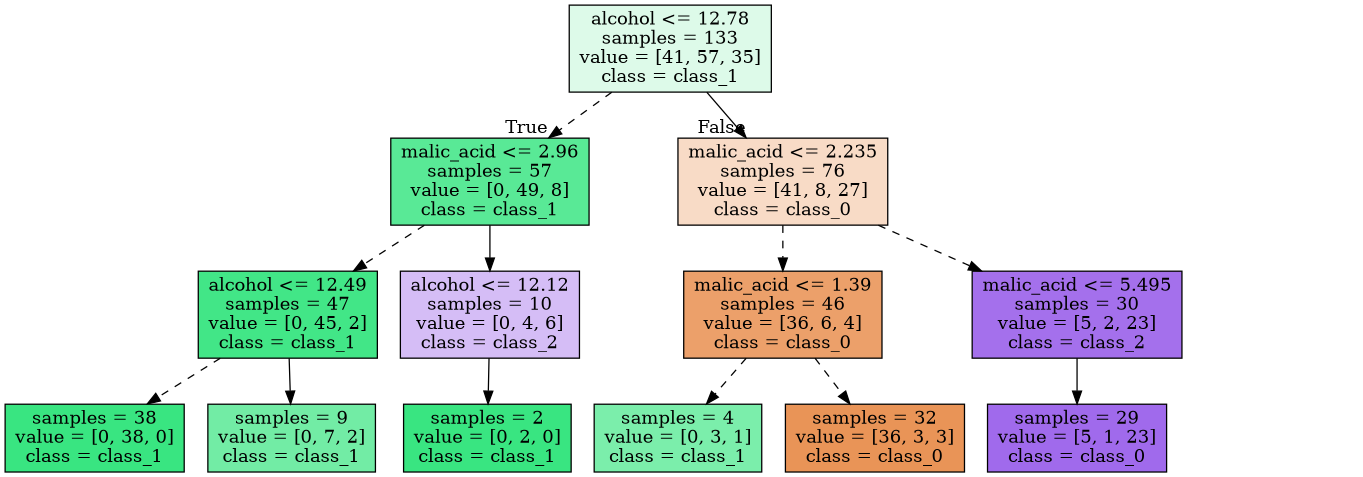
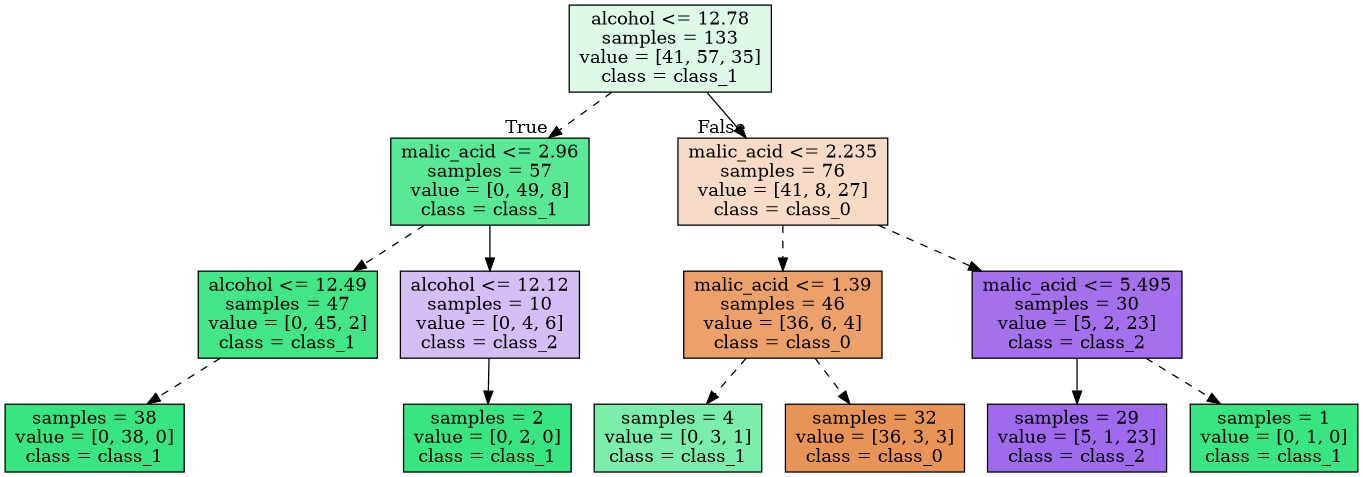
node "samples = 9 value = [0, 7, 2] class = class_1": removed
node "samples = 29 value = [5, 1, 23] class = class_0": label "samples = 29 value = [5, 1, 23] class = class_0" -> "samples = 29 value = [5, 1, 23] class = class_2"
node "samples = 1 value = [0, 1, 0] class = class_1": added
